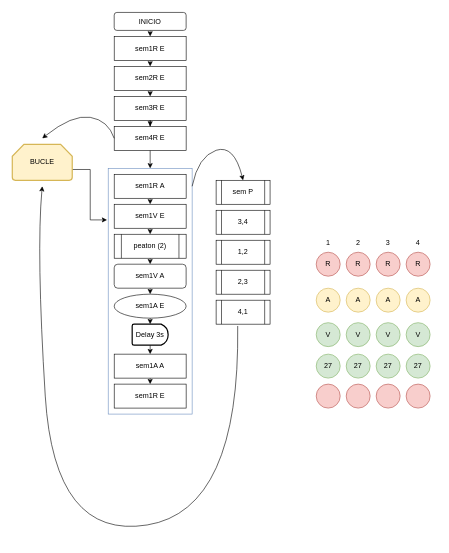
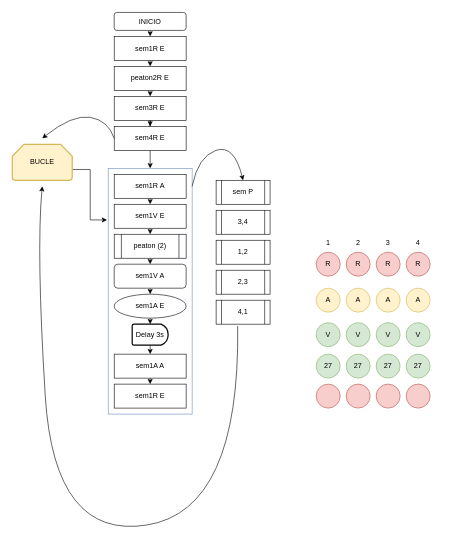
node "sem2R E": label "sem2R E" -> "peaton2R E"
